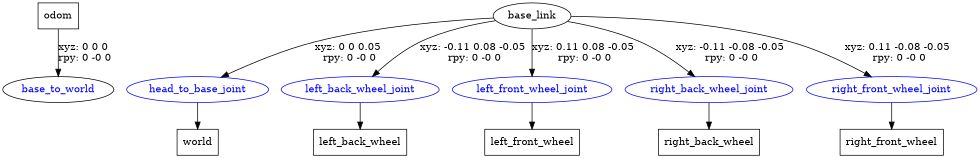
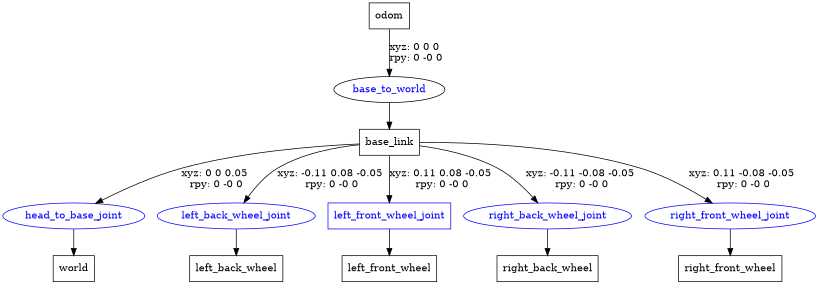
node "base_link": shape ellipse -> box
node "left_front_wheel_joint": shape ellipse -> box
edge "base_to_world" -> "base_link": added
